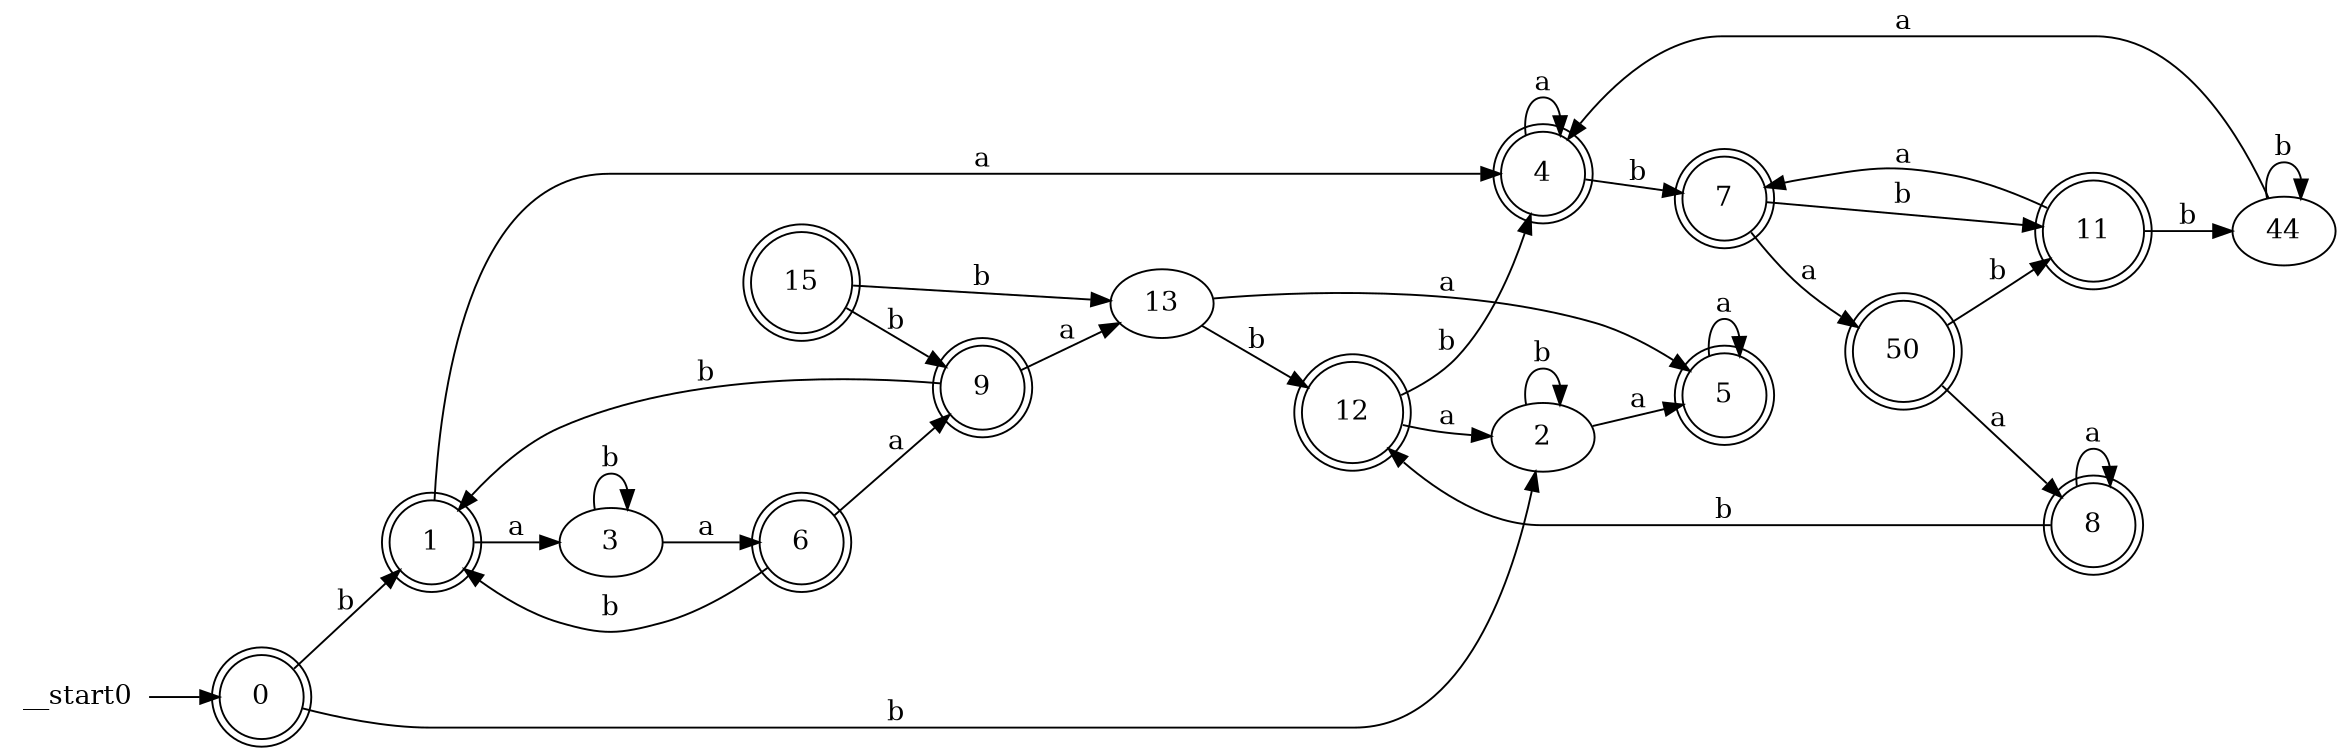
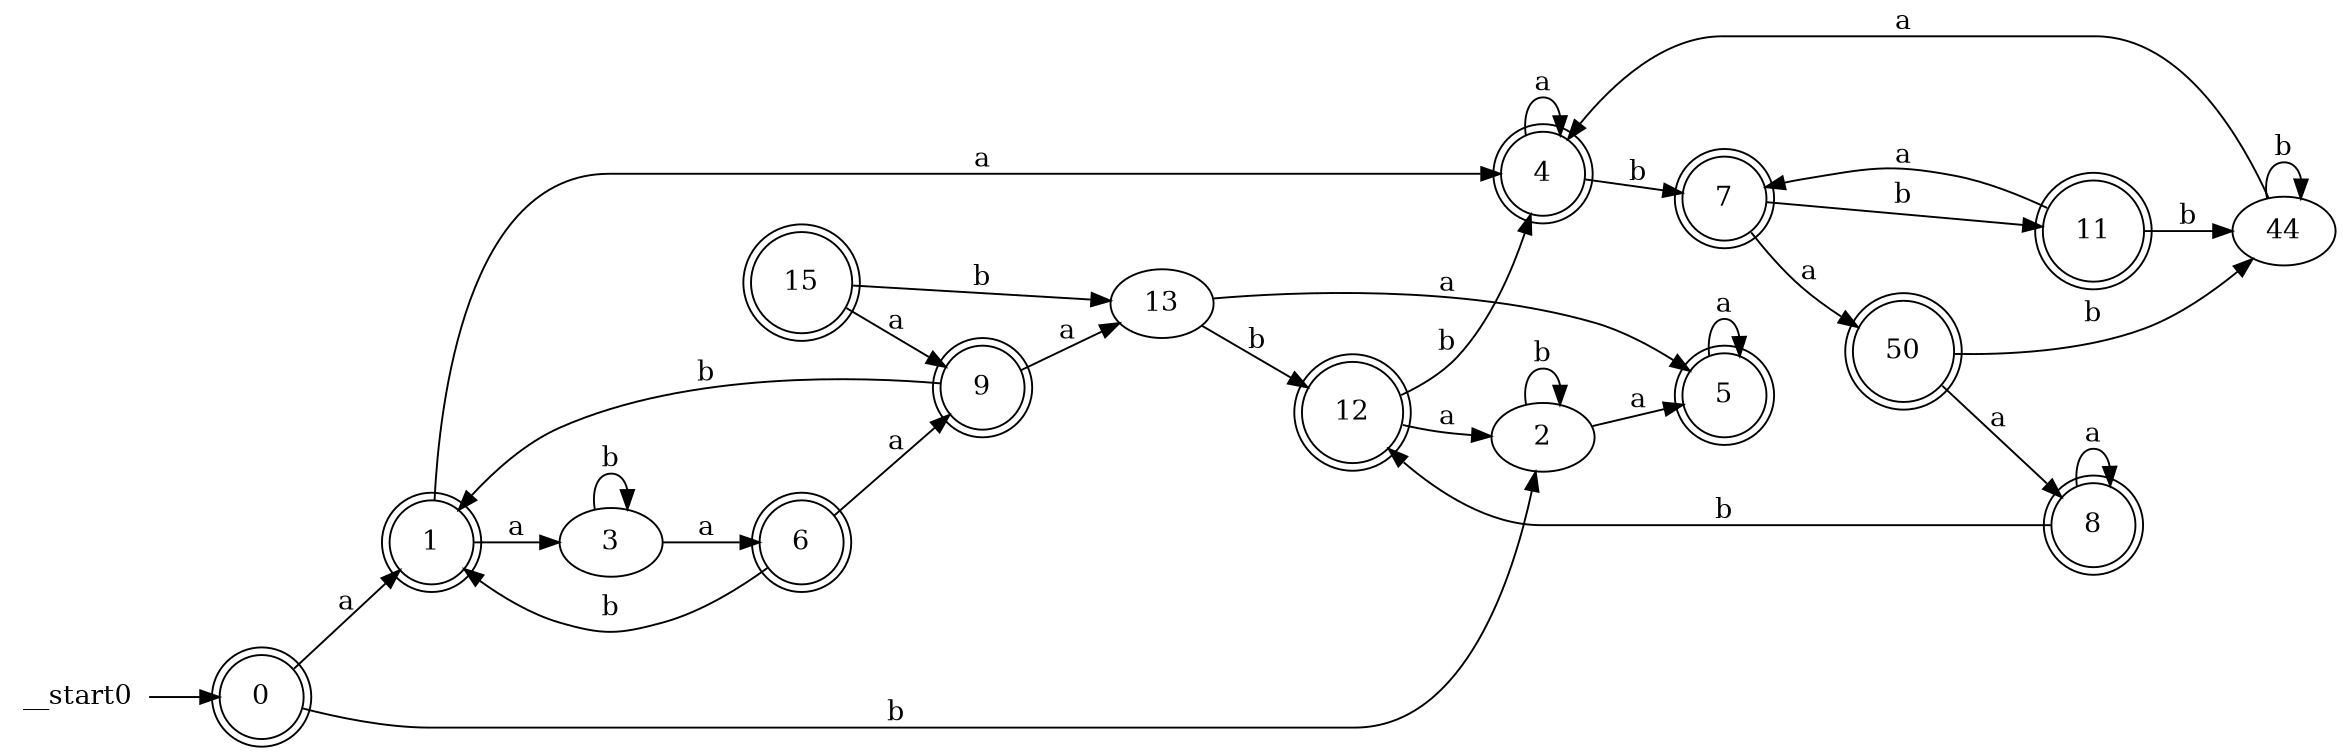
edge "50" -> "11": now "50" -> "44"
edge "15" -> "9": label "b" -> "a"
edge "0" -> "1": label "b" -> "a"
